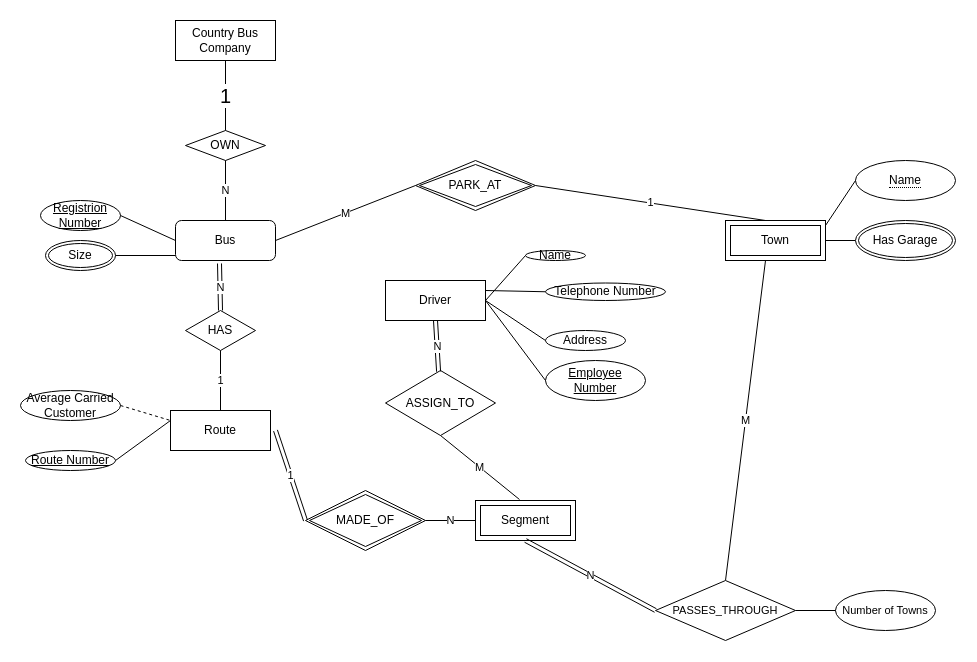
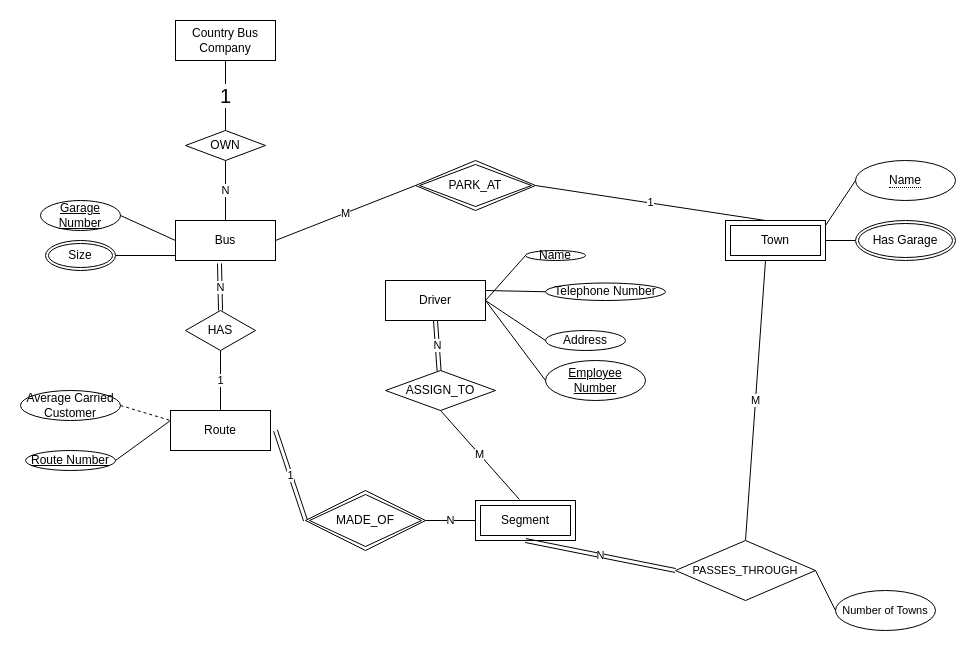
node "Registrion Number": label "Registrion Number" -> "Garage Number"
node "Bus": shape rounded rectangle -> rectangle
node "ASSIGN_TO": size 110x65 -> 110x40
node "PASSES_THROUGH": moved (726, 611) -> (746, 571)
